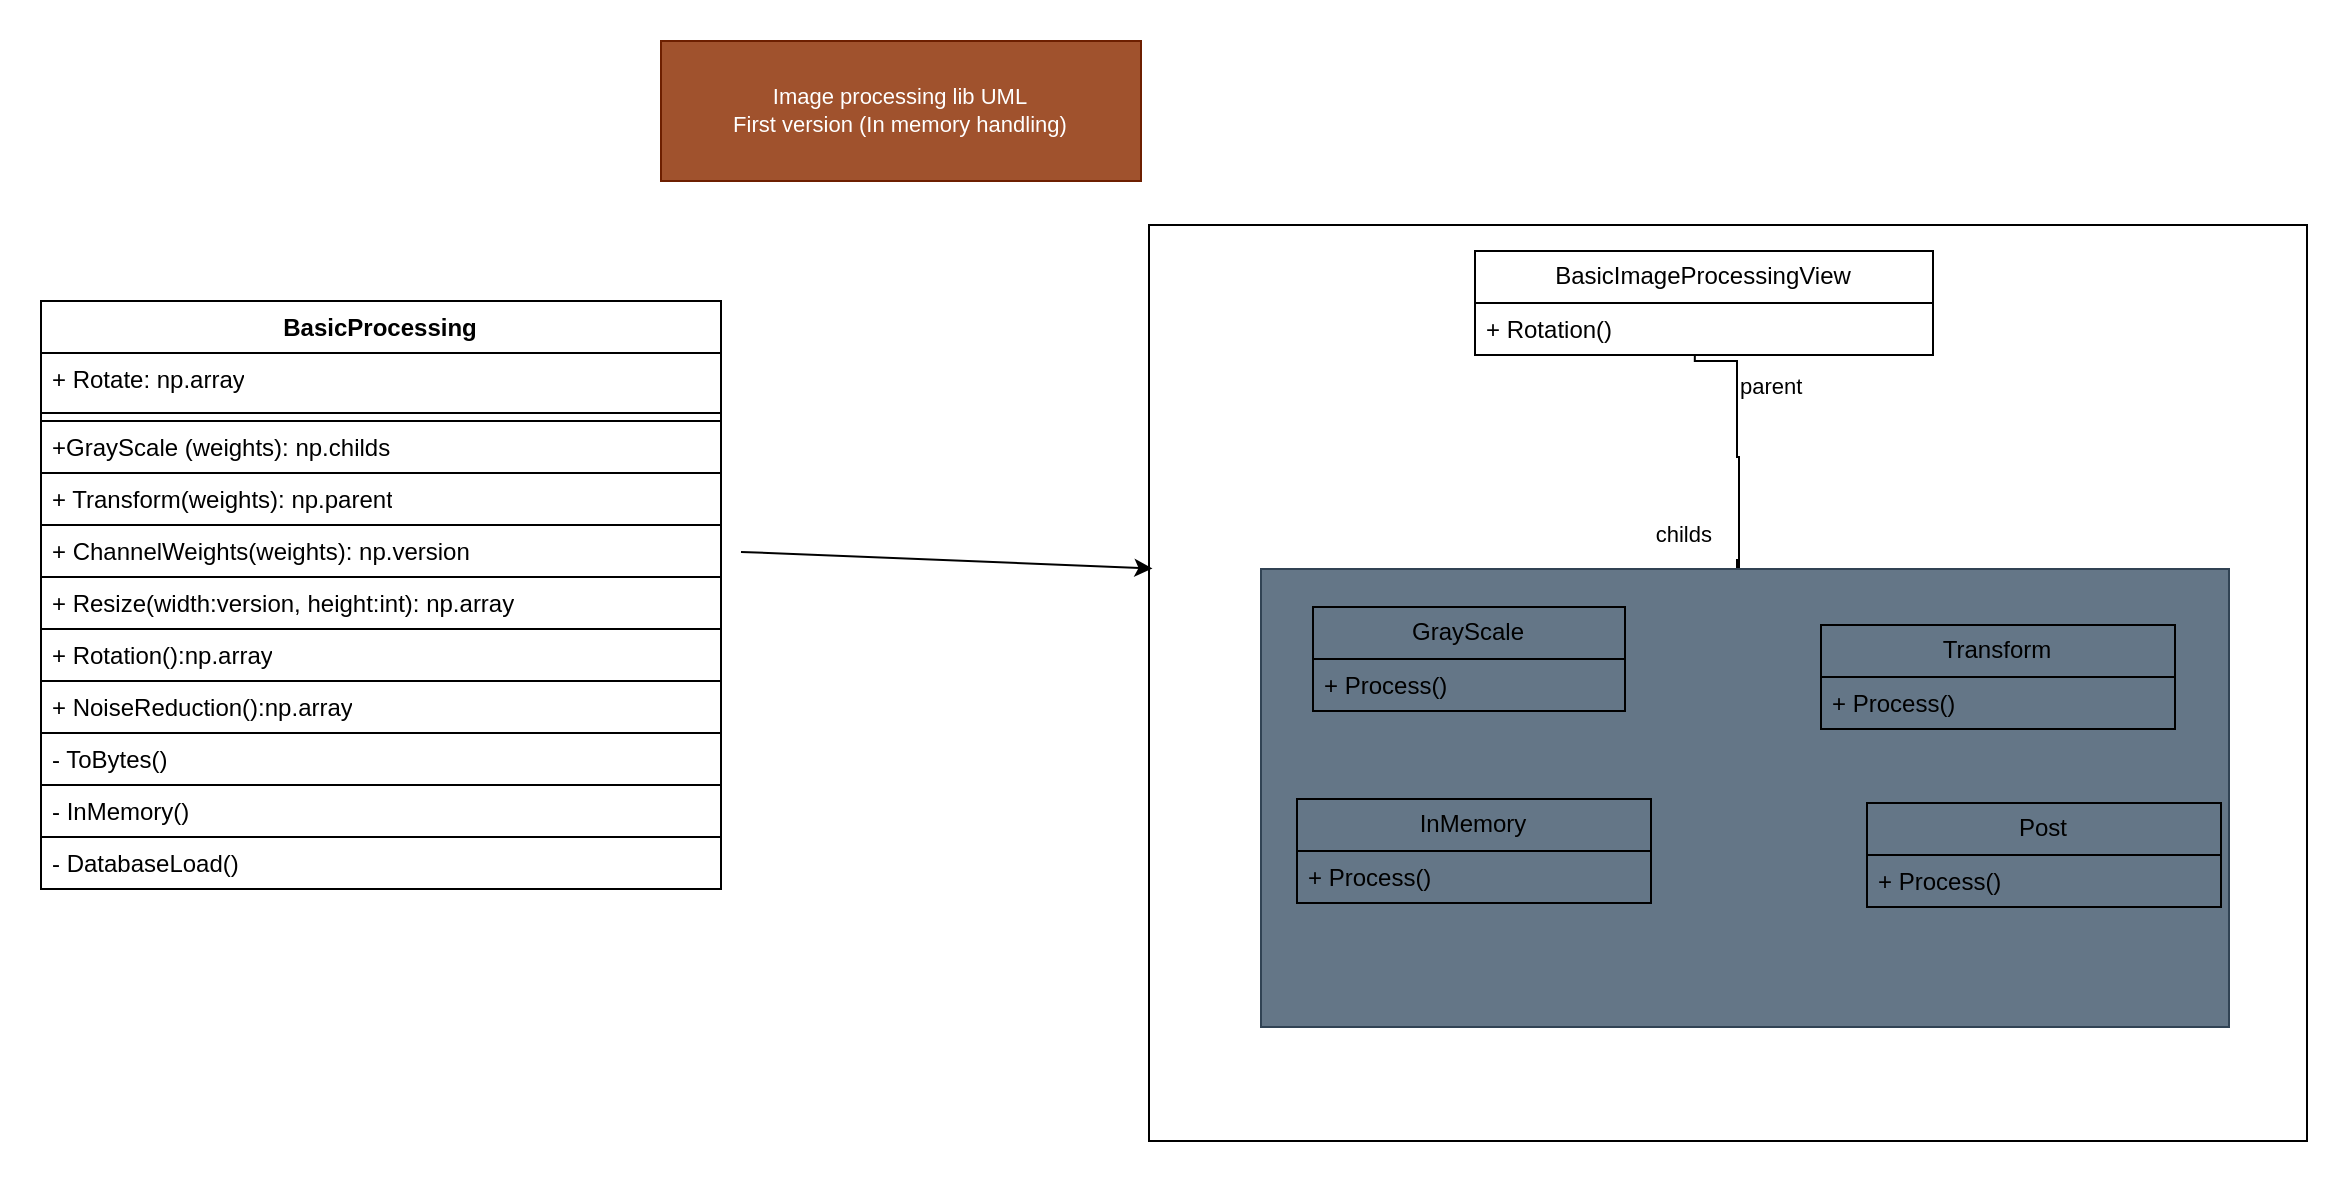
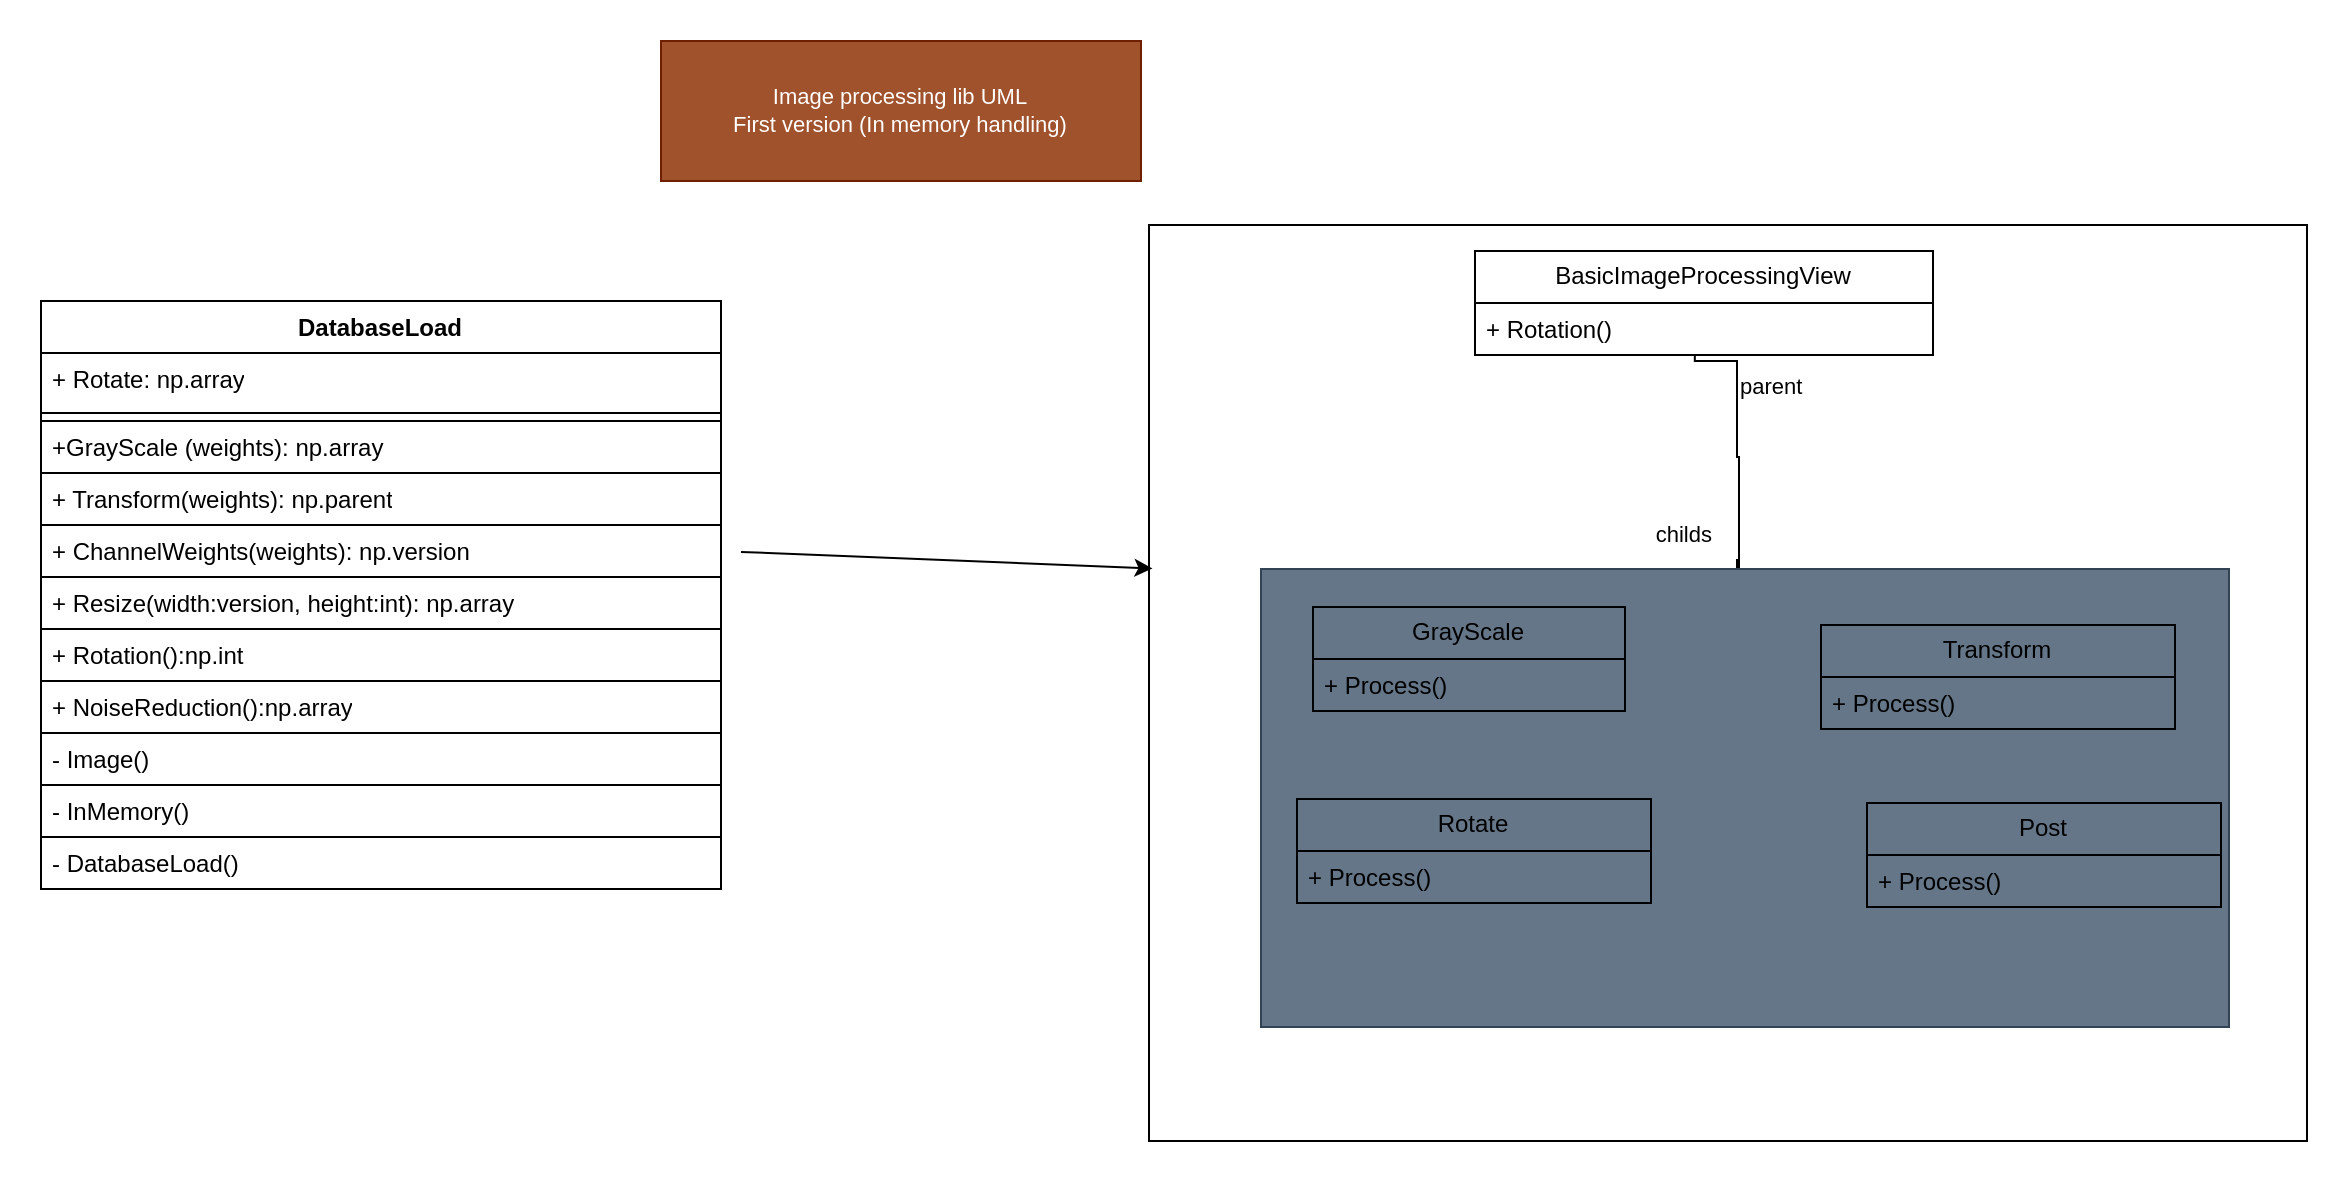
node "BasicProcessing": label "BasicProcessing" -> "DatabaseLoad"
node "+GrayScale (weights): np.childs": label "+GrayScale (weights): np.childs" -> "+GrayScale (weights): np.array"
node "+ Rotation():np.array": label "+ Rotation():np.array" -> "+ Rotation():np.int"
node "- ToBytes()": label "- ToBytes()" -> "- Image()"
node "InMemory": label "InMemory" -> "Rotate"
